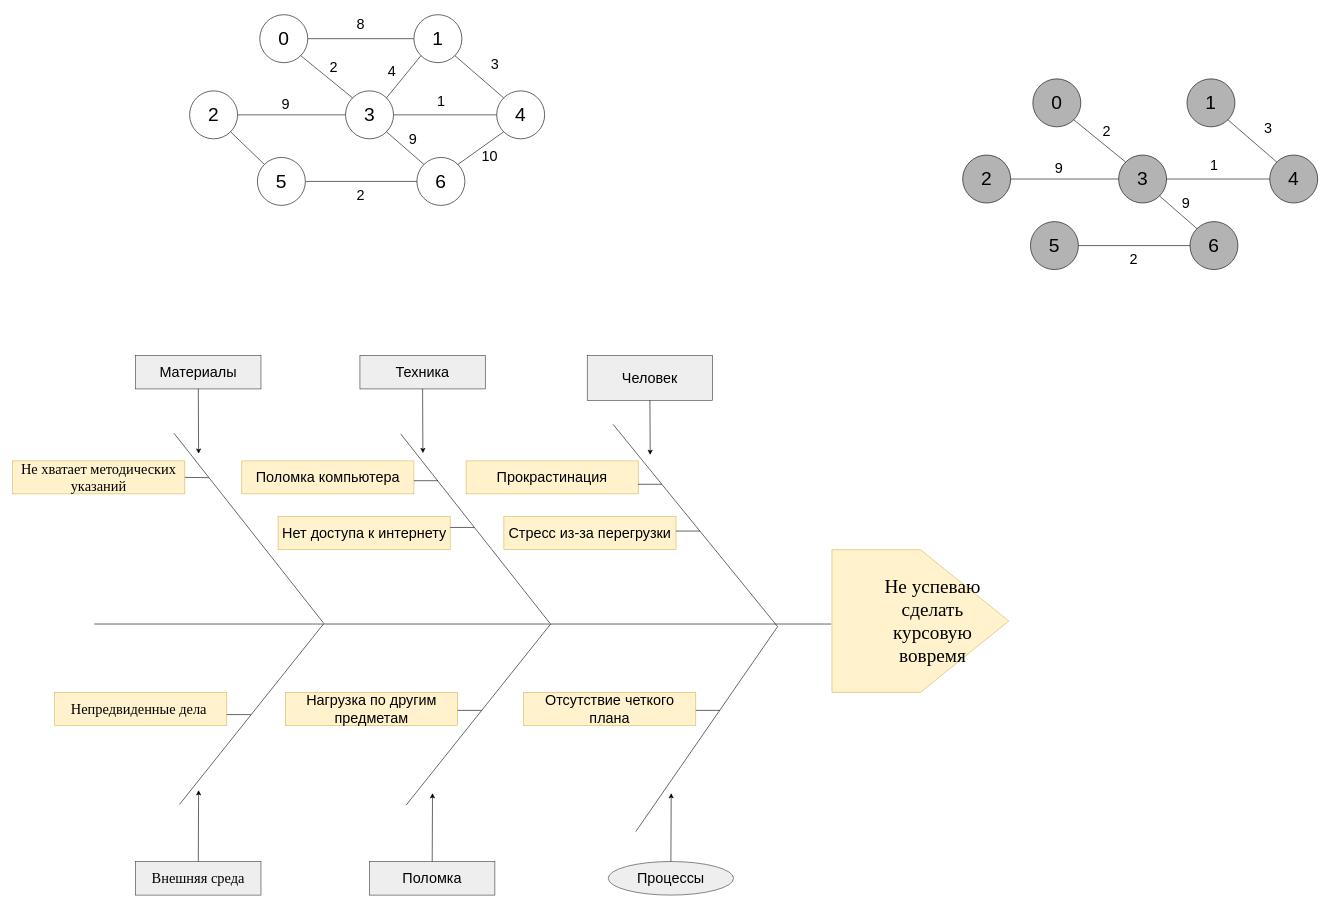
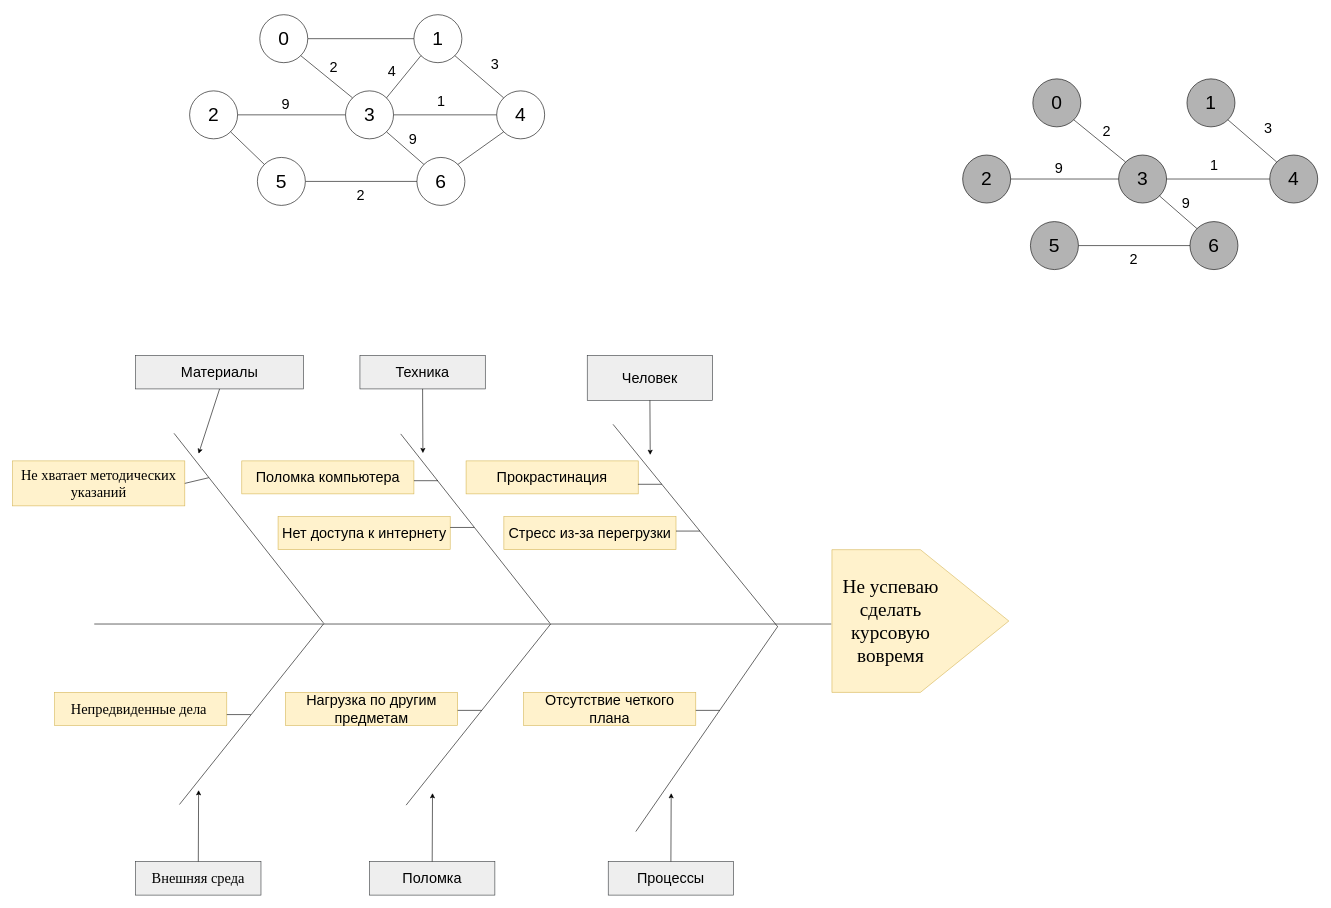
node "8": removed
node "10": removed
node "Материалы": size 125x34 -> 168x34
node "Не хватает методических указаний": size 172x33 -> 172x45
node "Не успеваю сделать курсовую вовремя": moved (933, 621) -> (891, 621)
node "Процессы": shape ellipse -> rectangle
